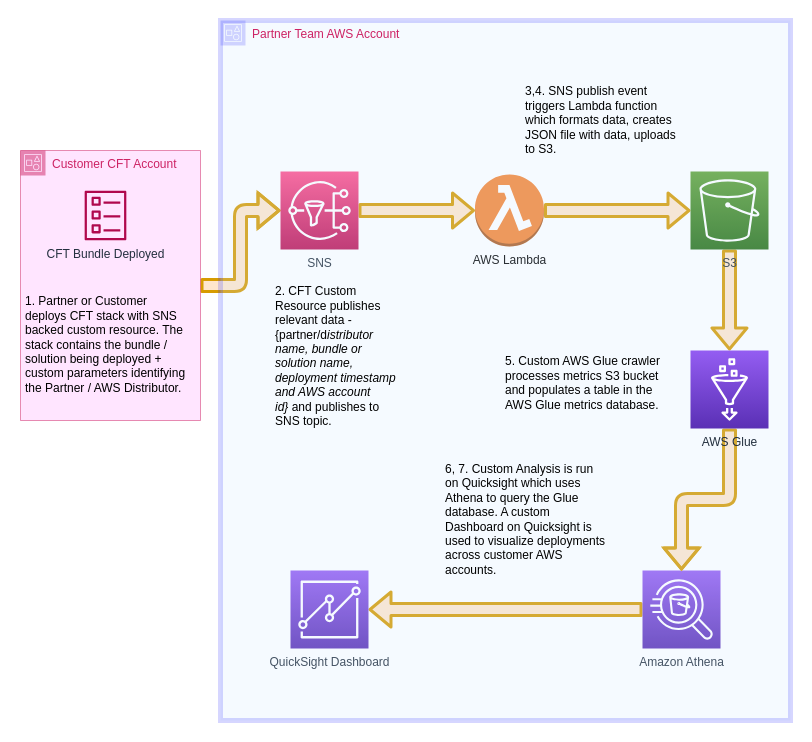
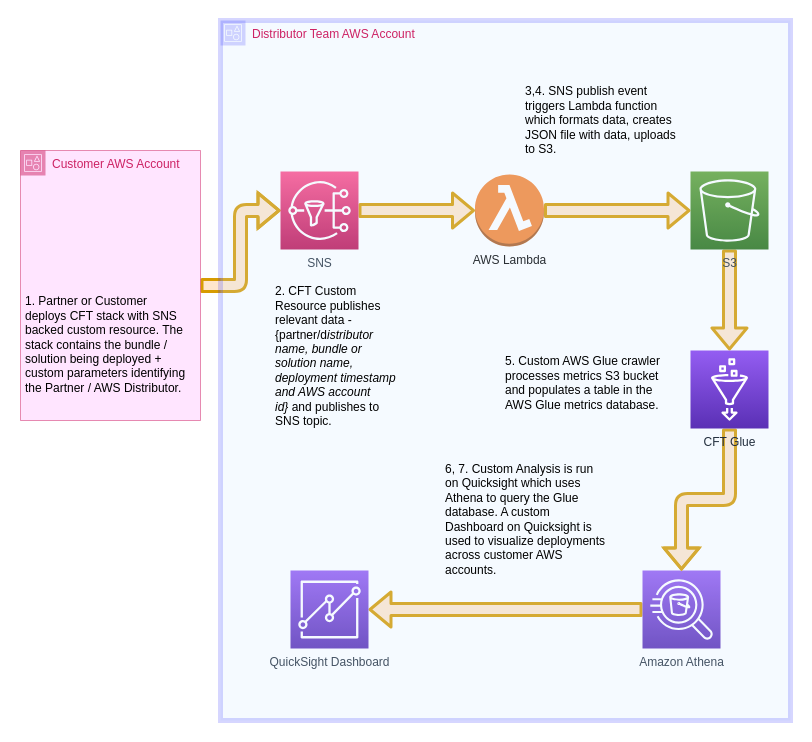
node "Partner Team AWS Account": label "Partner Team AWS Account" -> "Distributor Team AWS Account"
node "Customer CFT Account": label "Customer CFT Account" -> "Customer AWS Account"
node "CFT Bundle Deployed": removed
node "AWS Glue": label "AWS Glue" -> "CFT Glue"
